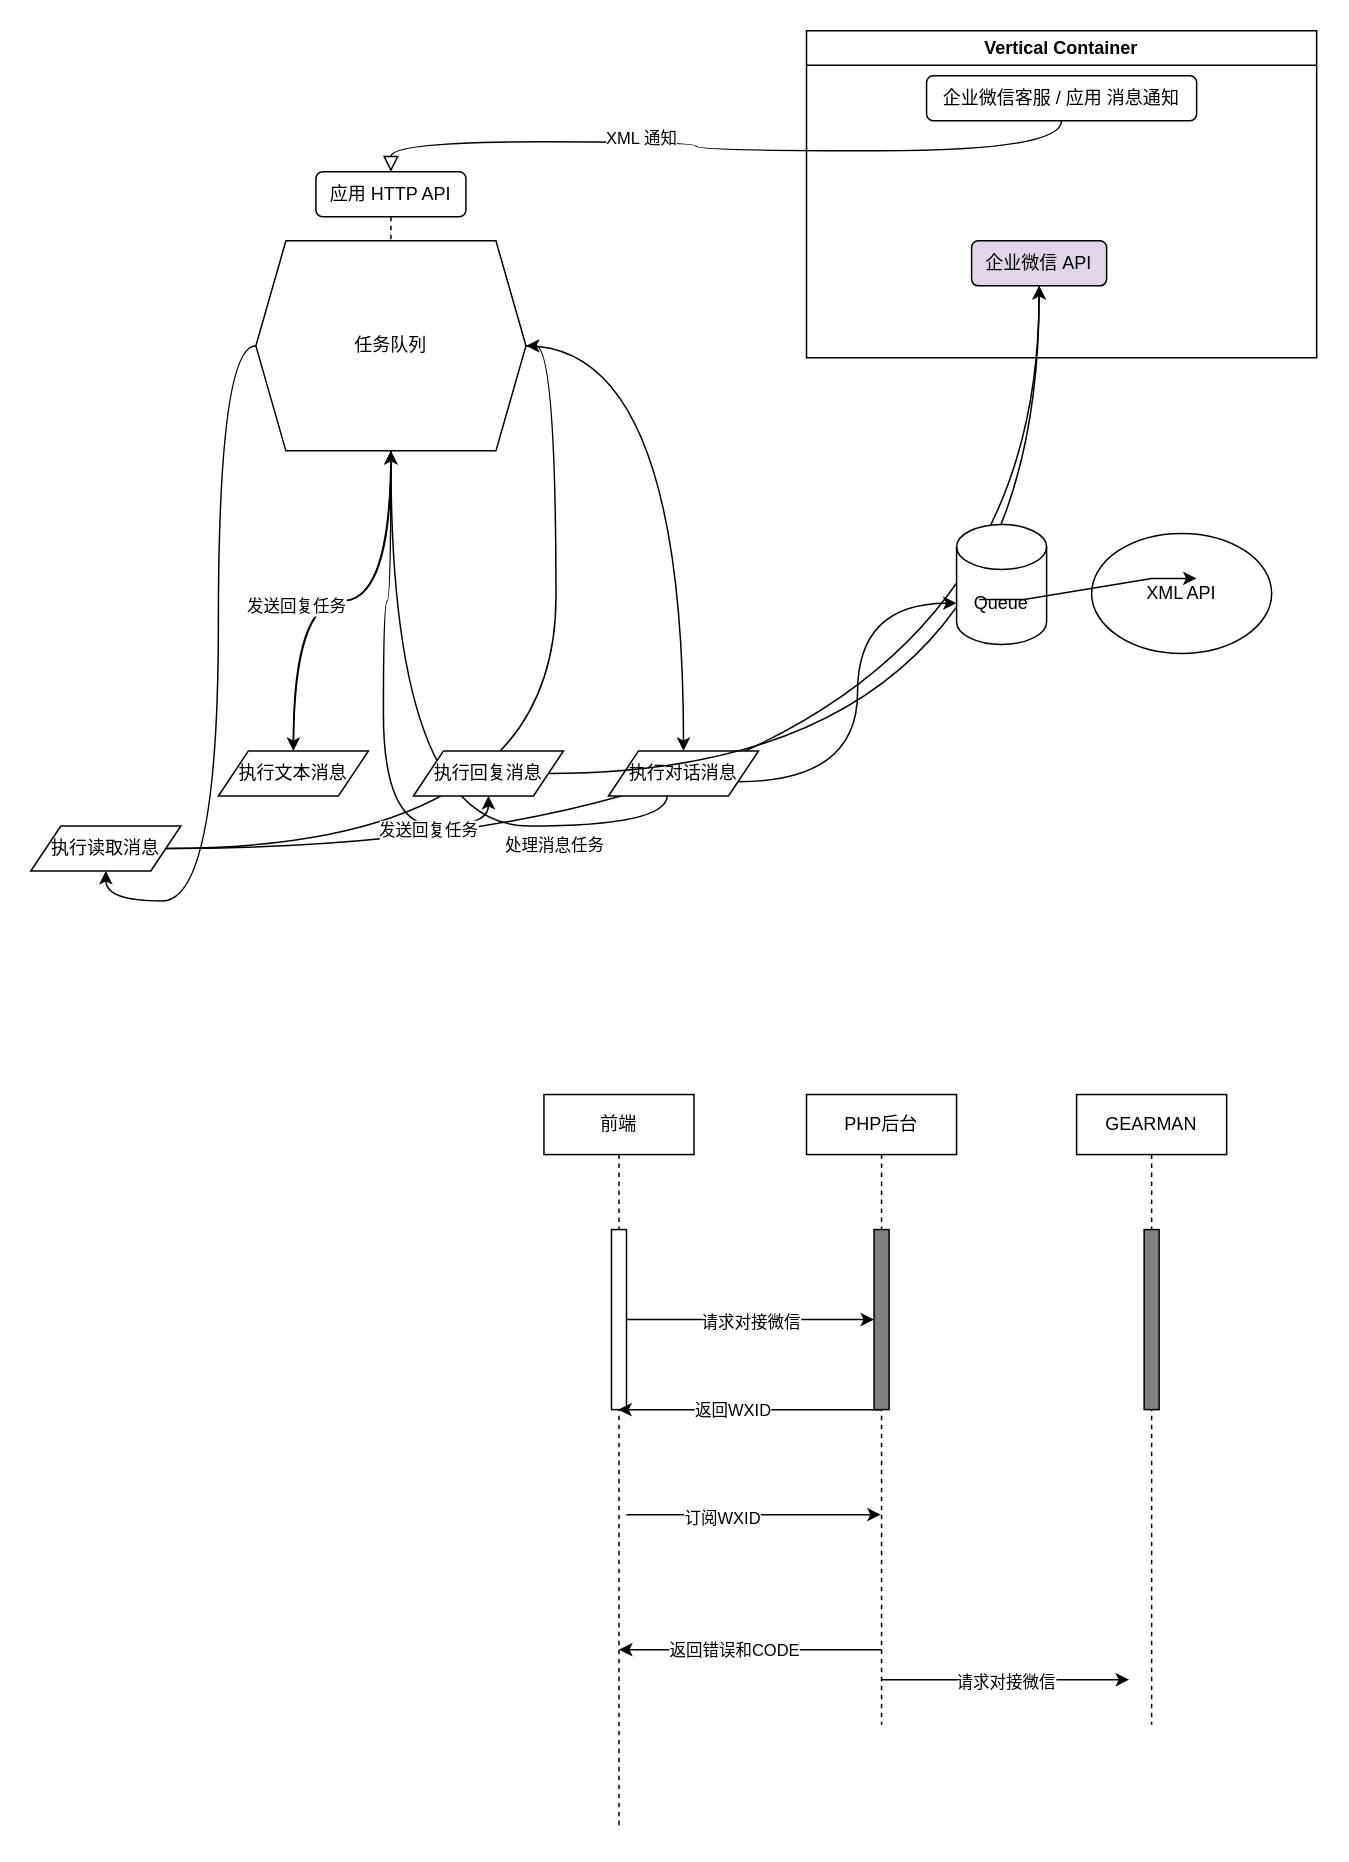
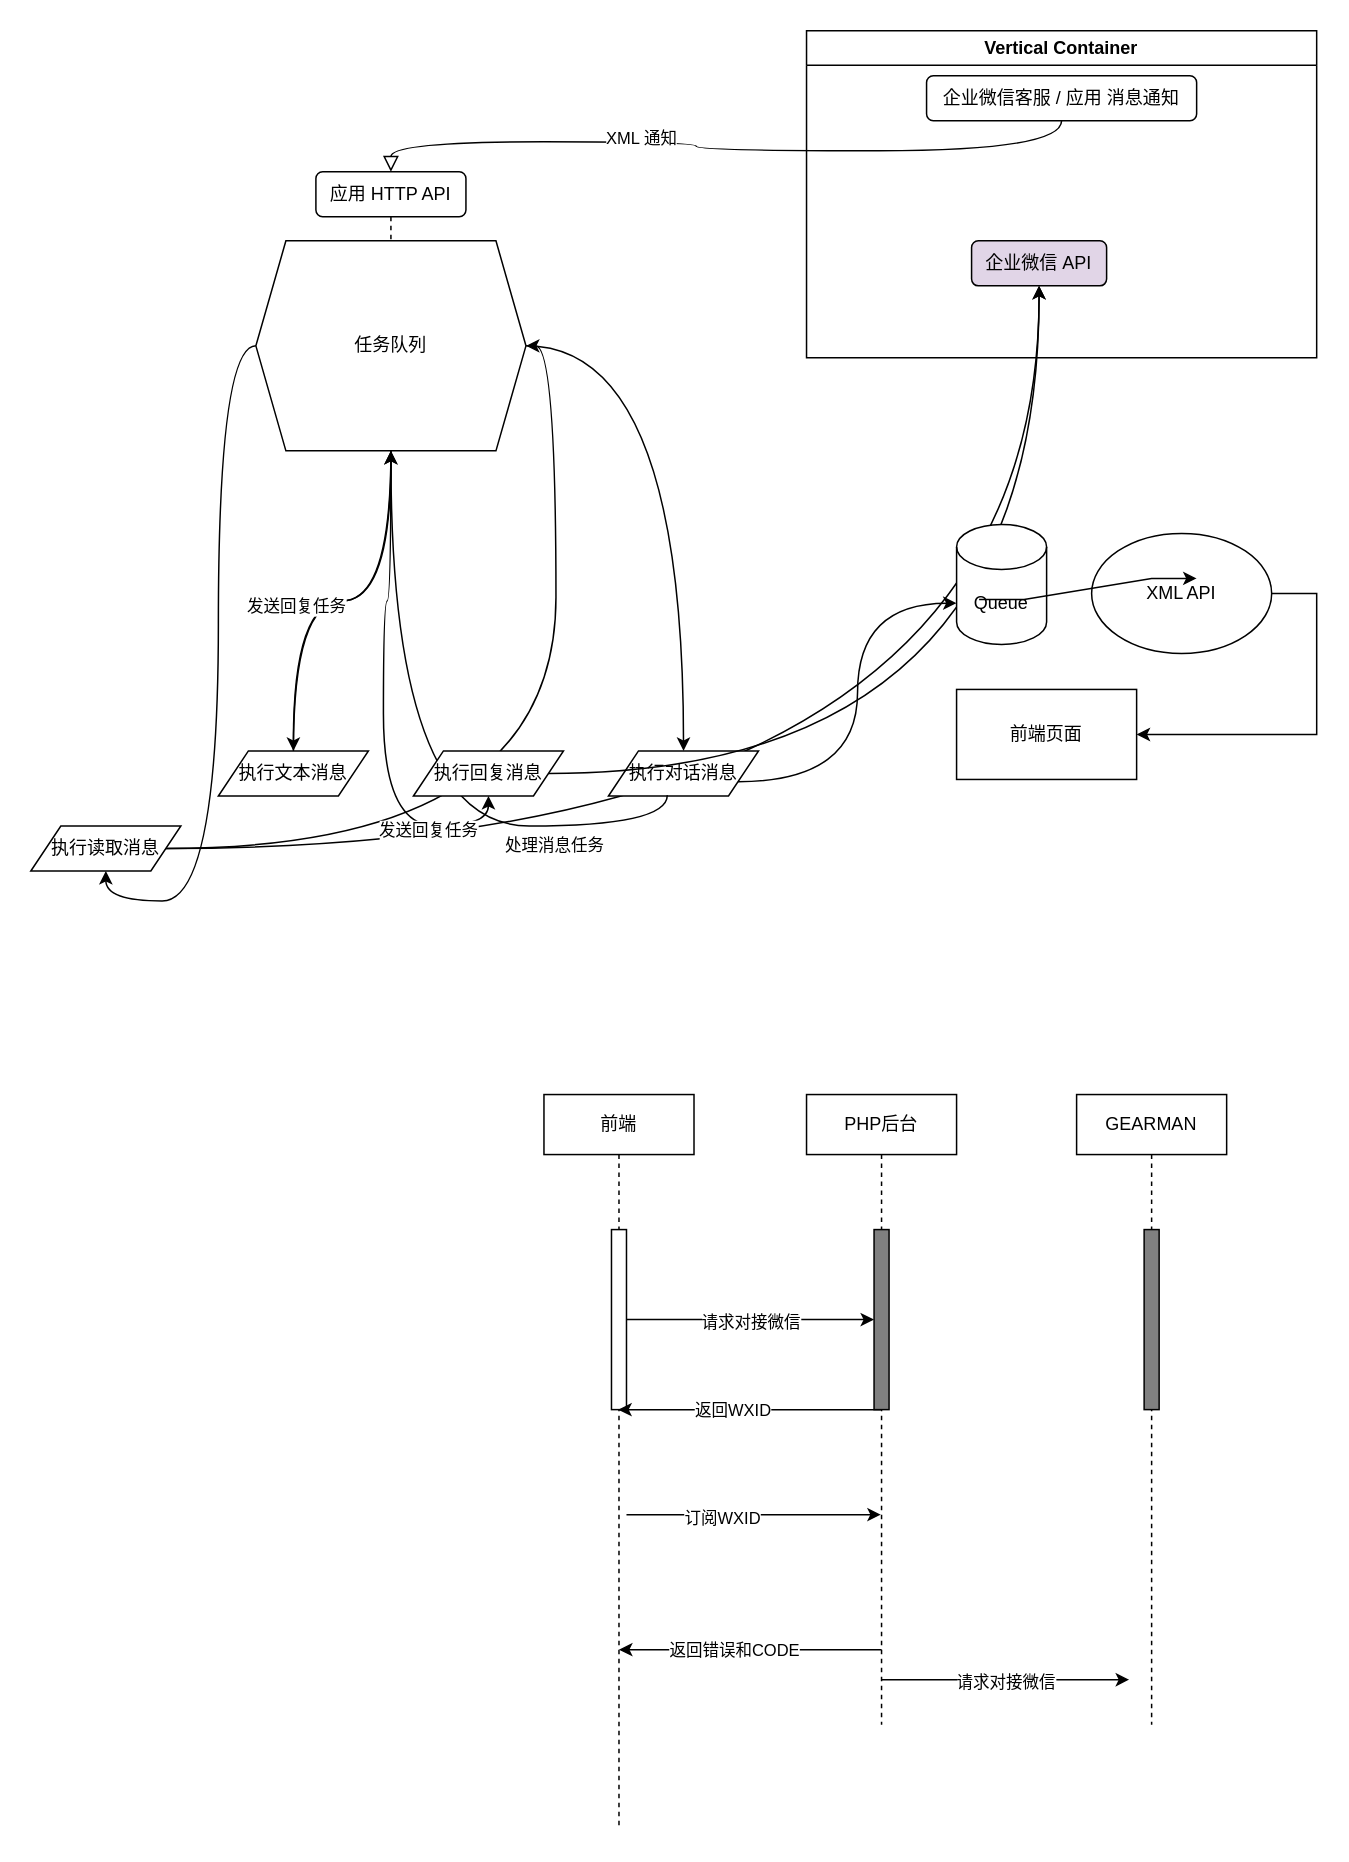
edge "XML API" -> "前端页面": added
node "前端页面": added
